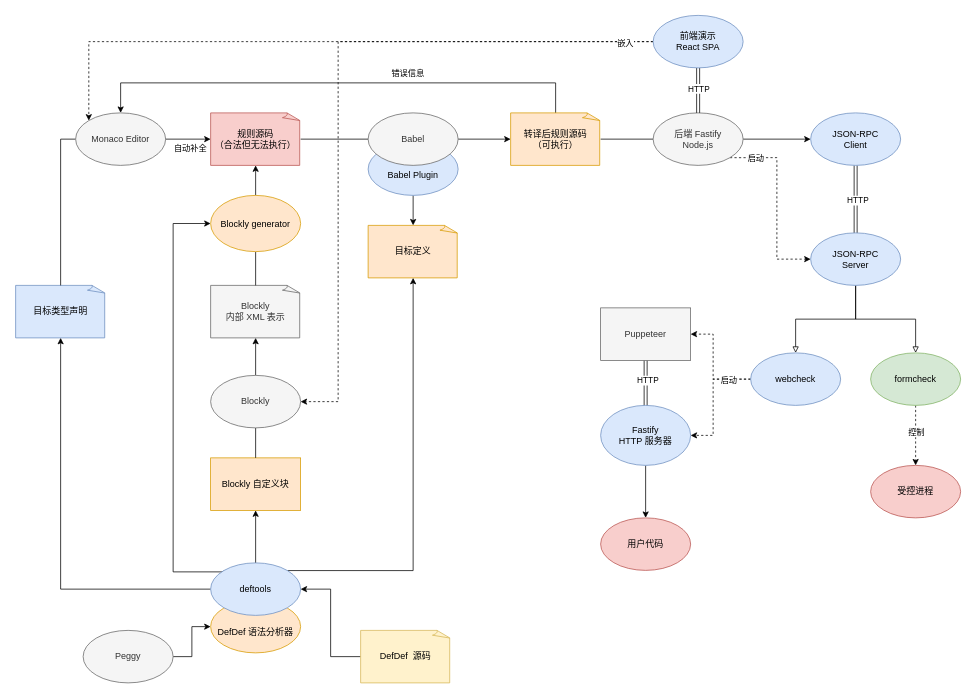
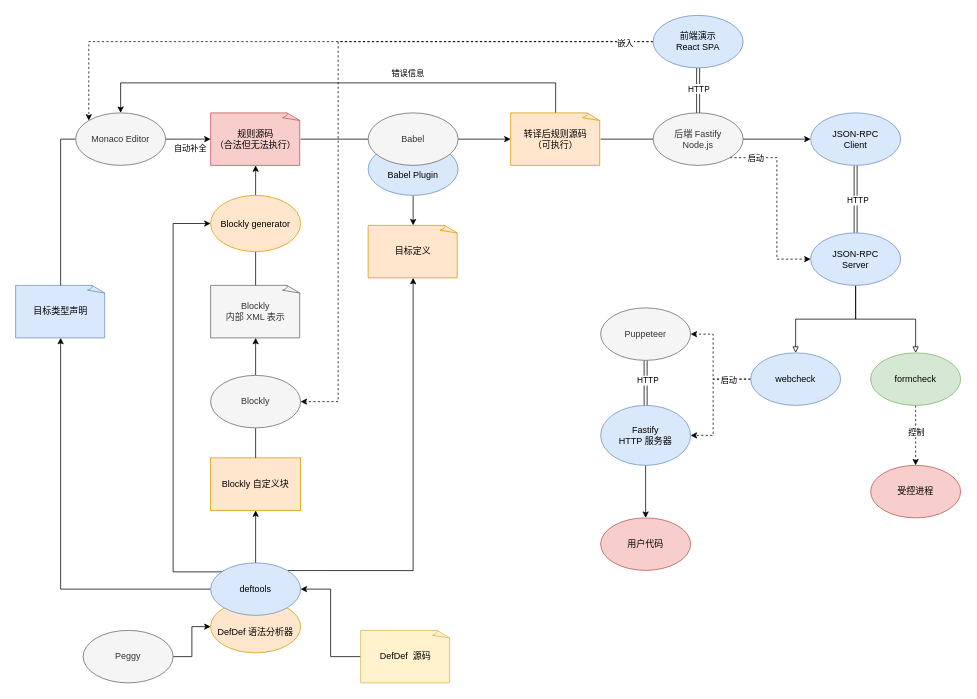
node "Puppeteer": shape rectangle -> ellipse
